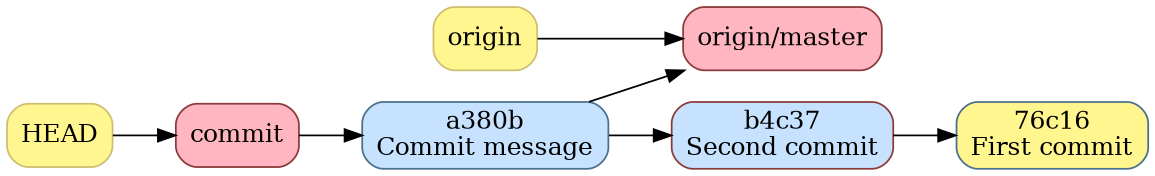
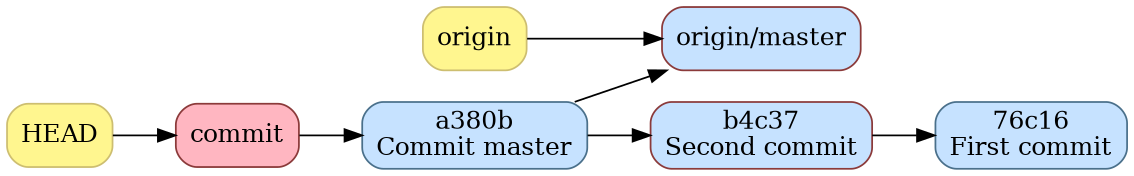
node "origin/master": fillcolor lightpink -> slategray1
node "a380b Commit message": label "a380b Commit message" -> "a380b Commit master"
node "76c16 First commit": fillcolor khaki1 -> slategray1
